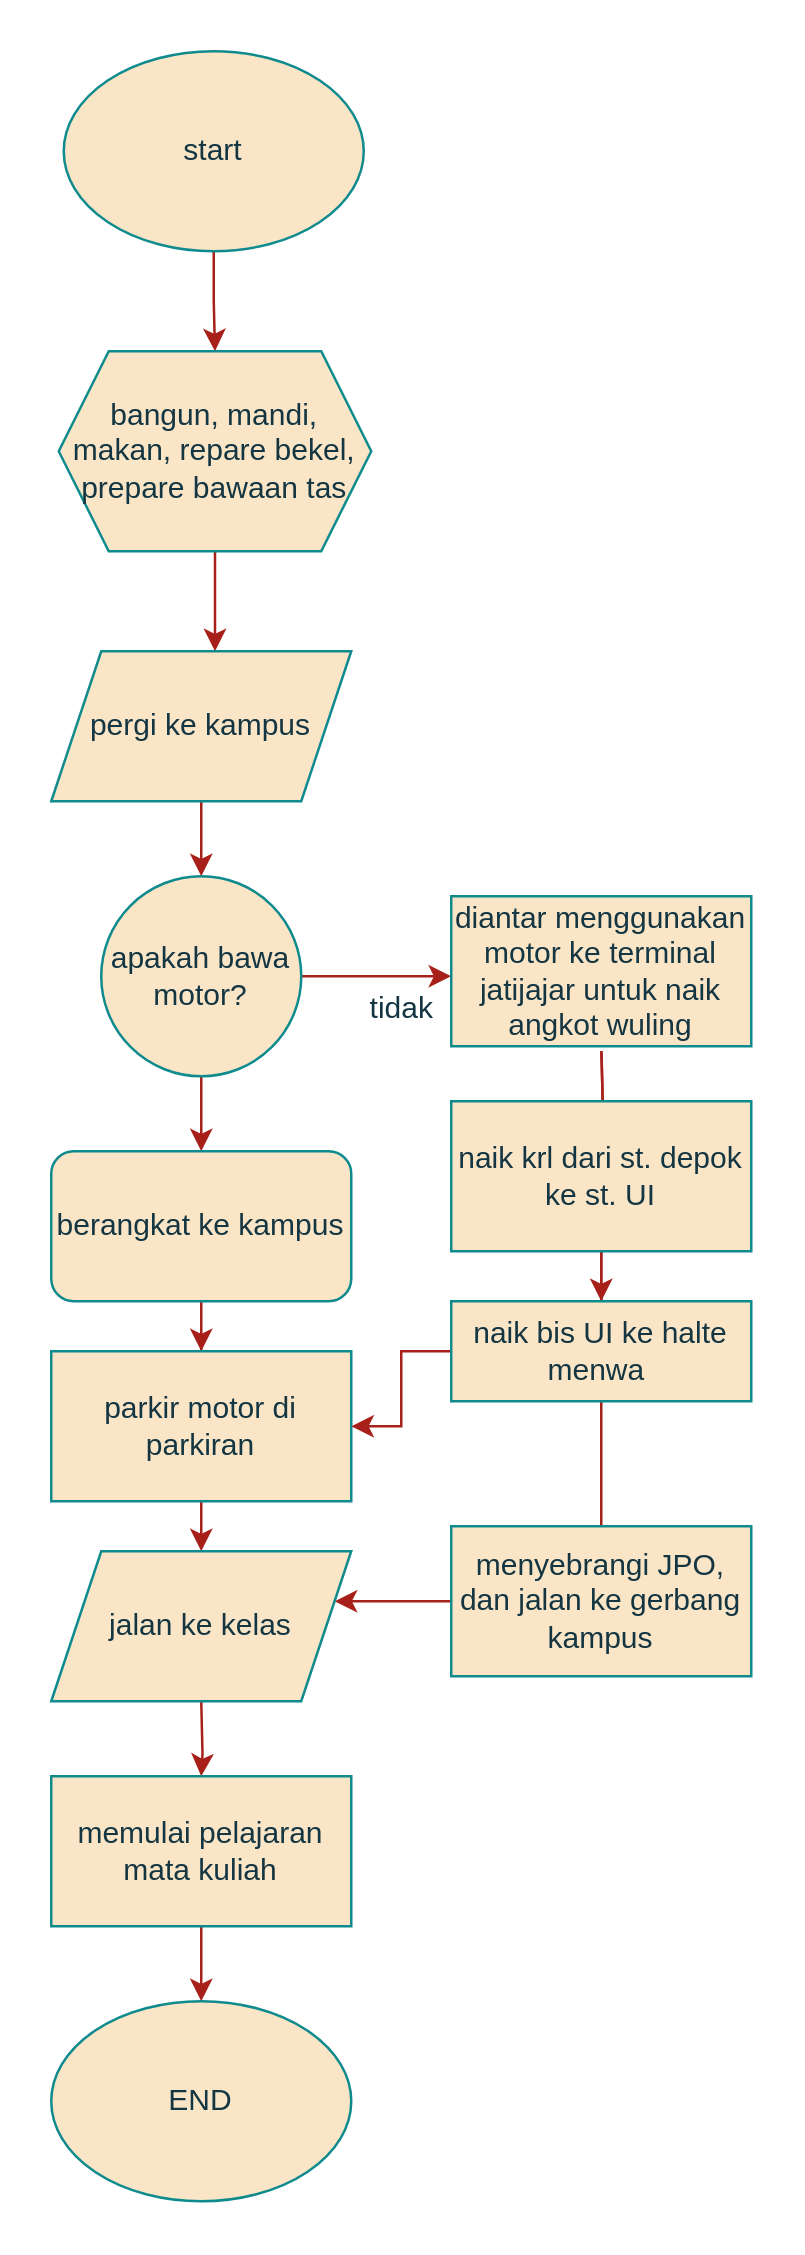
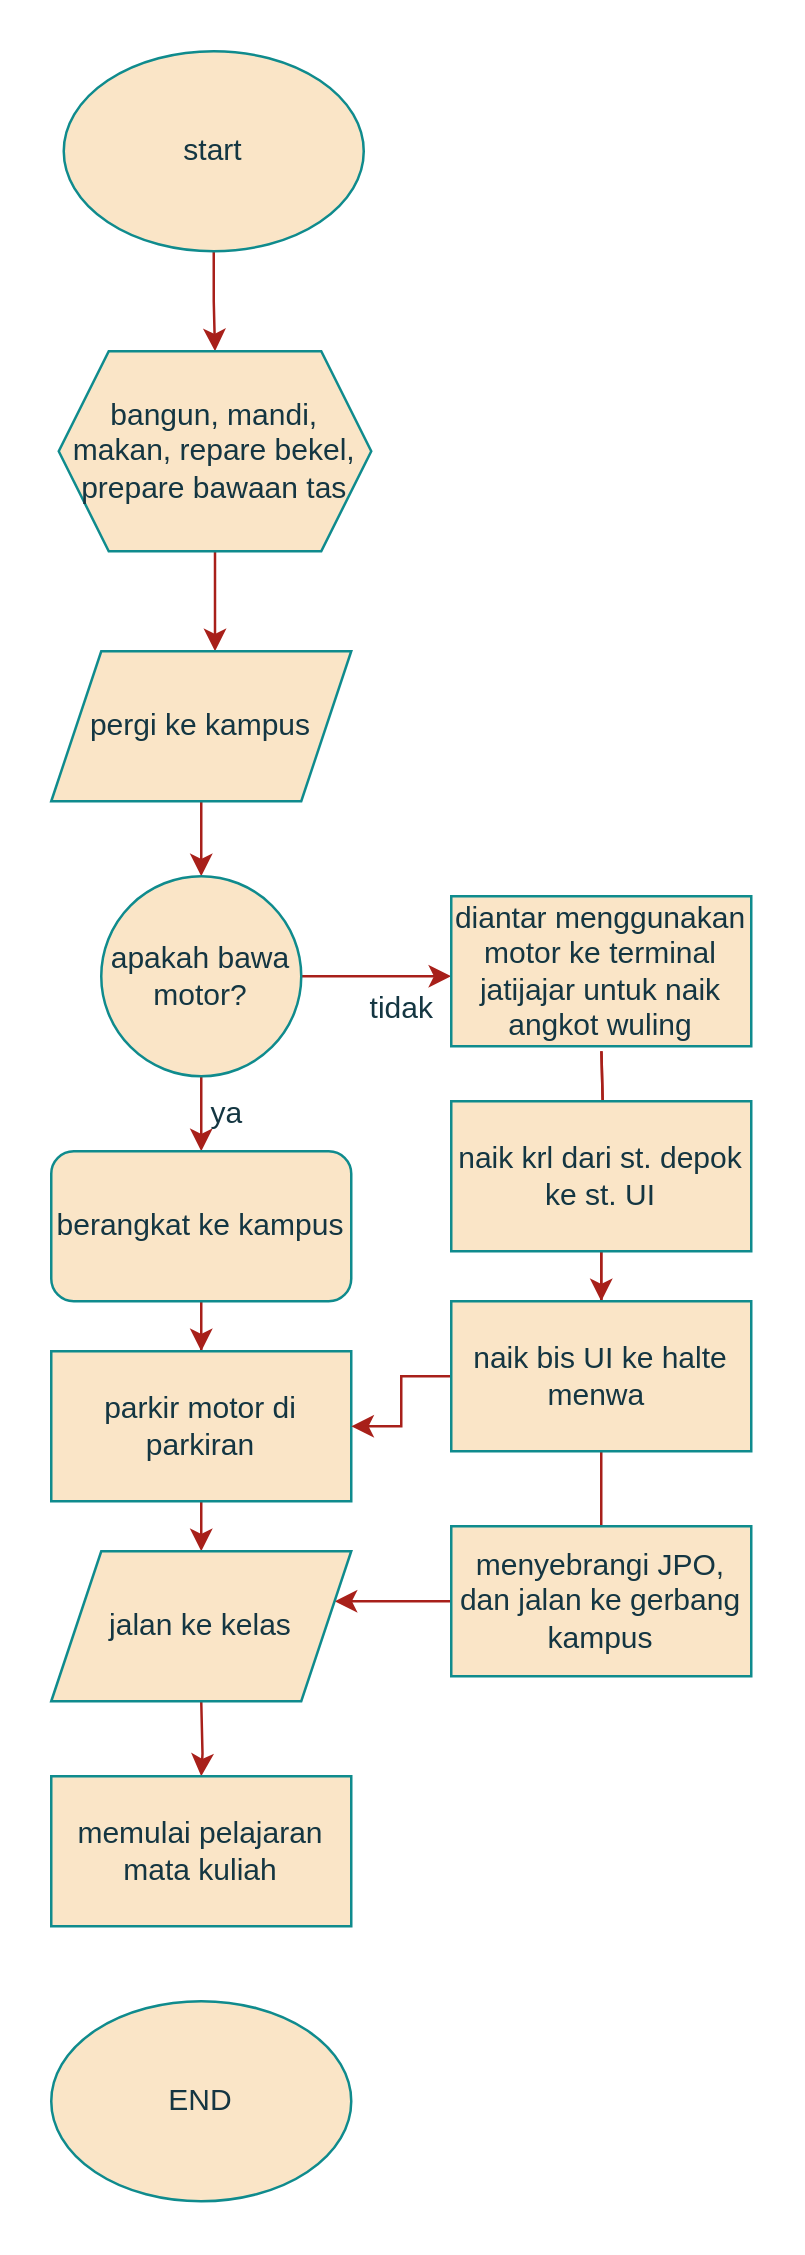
node "ya": added
node "naik bis UI ke halte menwa": size 300x100 -> 300x150
edge "memulai pelajaran mata kuliah" -> "END": removed
